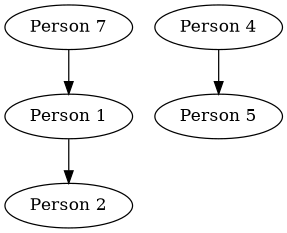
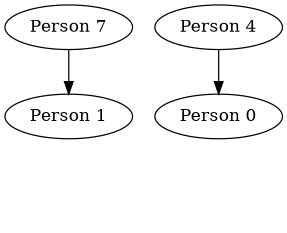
node "Person 5": label "Person 5" -> "Person 0"
node "Person 2": removed
